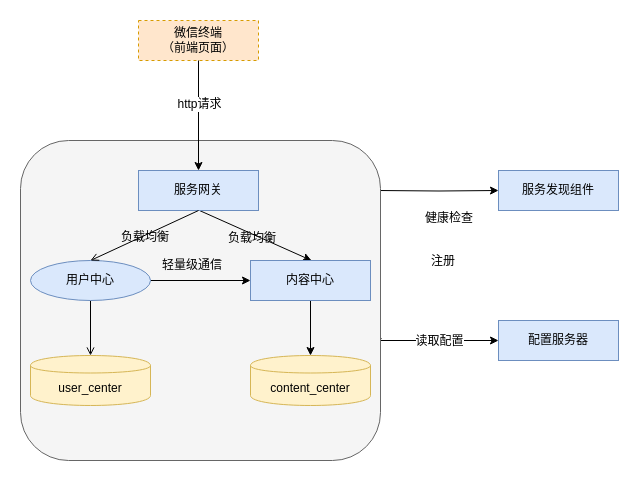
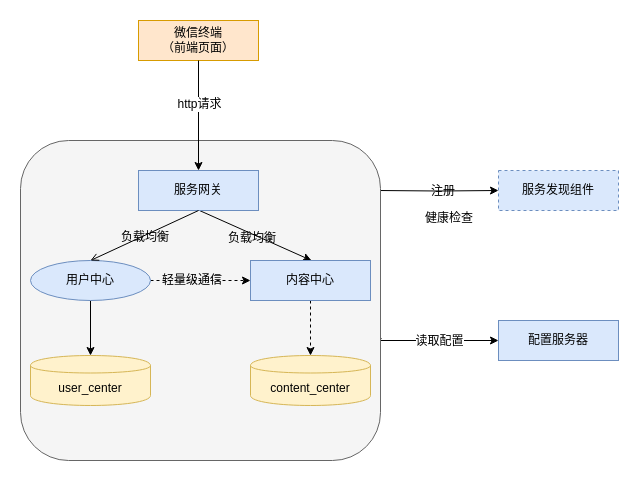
node "微信终端 （前端页面）": style dashed -> solid
node "服务发现组件": style solid -> dashed
node "注册": moved (455, 263) -> (455, 193)
node "轻量级通信": moved (201, 266) -> (201, 281)
edge "用户中心" -> "内容中心": style solid -> dashed
edge "内容中心" -> "content_center": style solid -> dashed
edge "用户中心" -> "user_center": arrowhead open -> classic
